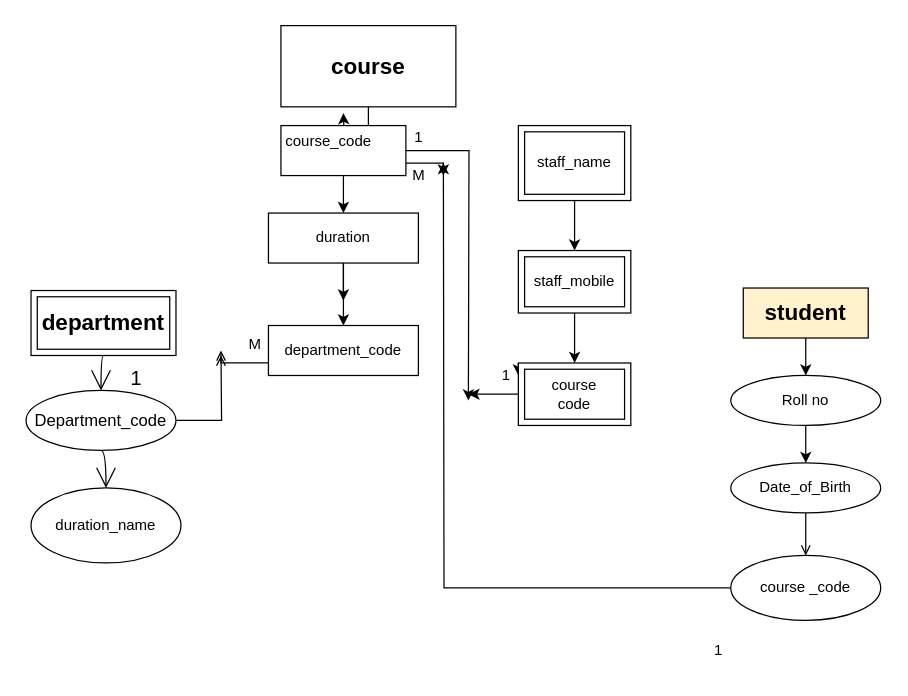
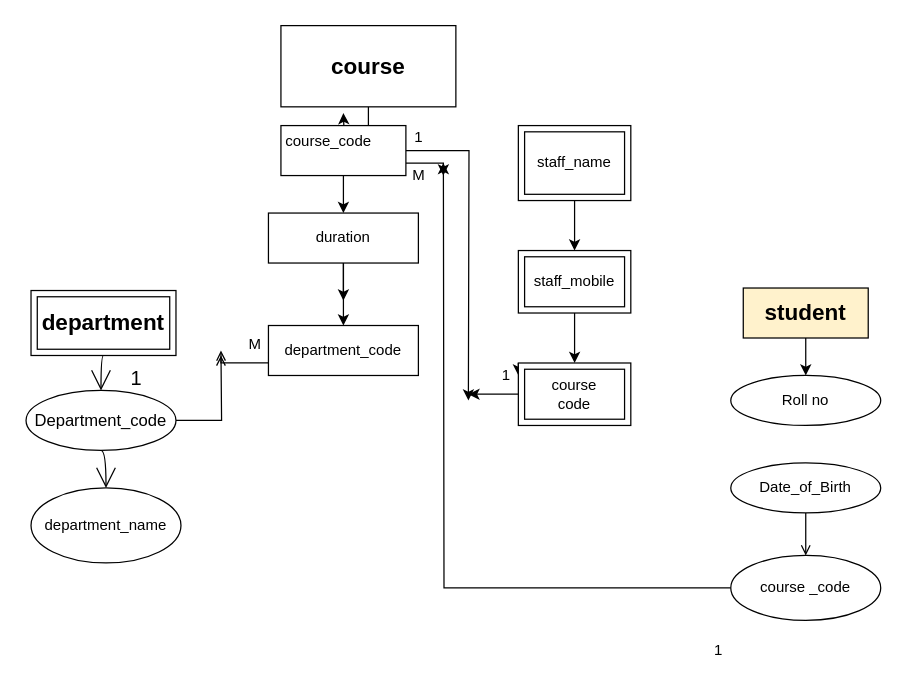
edge "Roll no" -> "Date_of_Birth": removed
node "duration_name": label "duration_name" -> "department_name"
